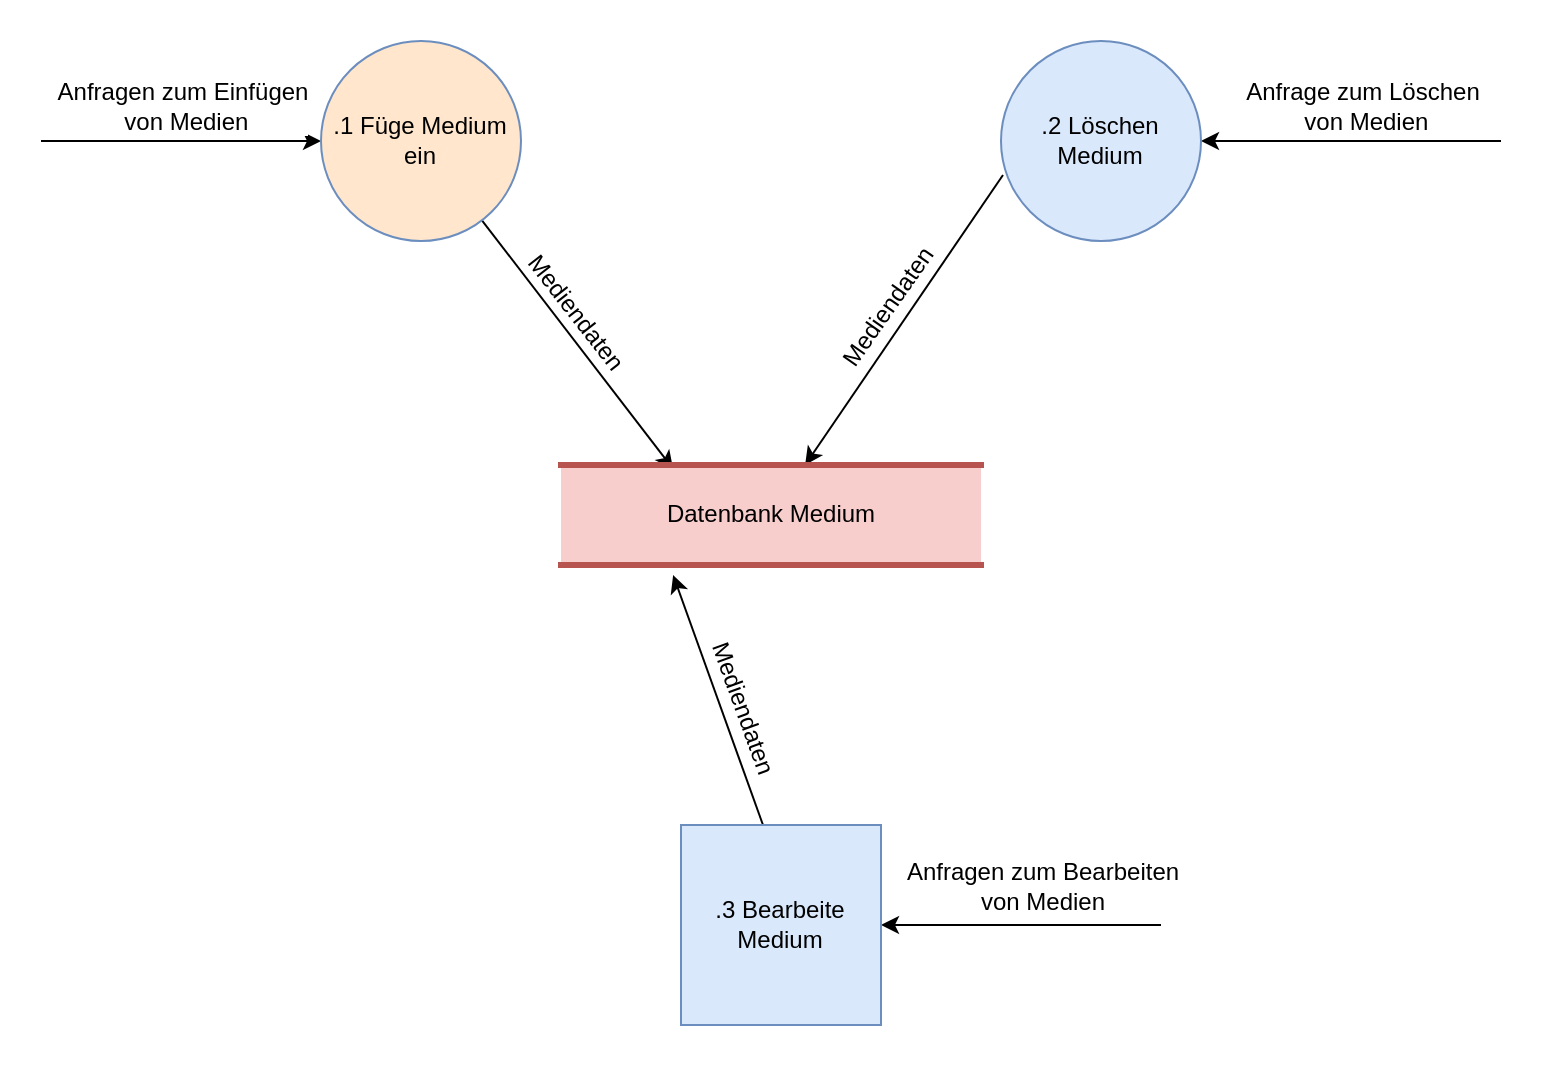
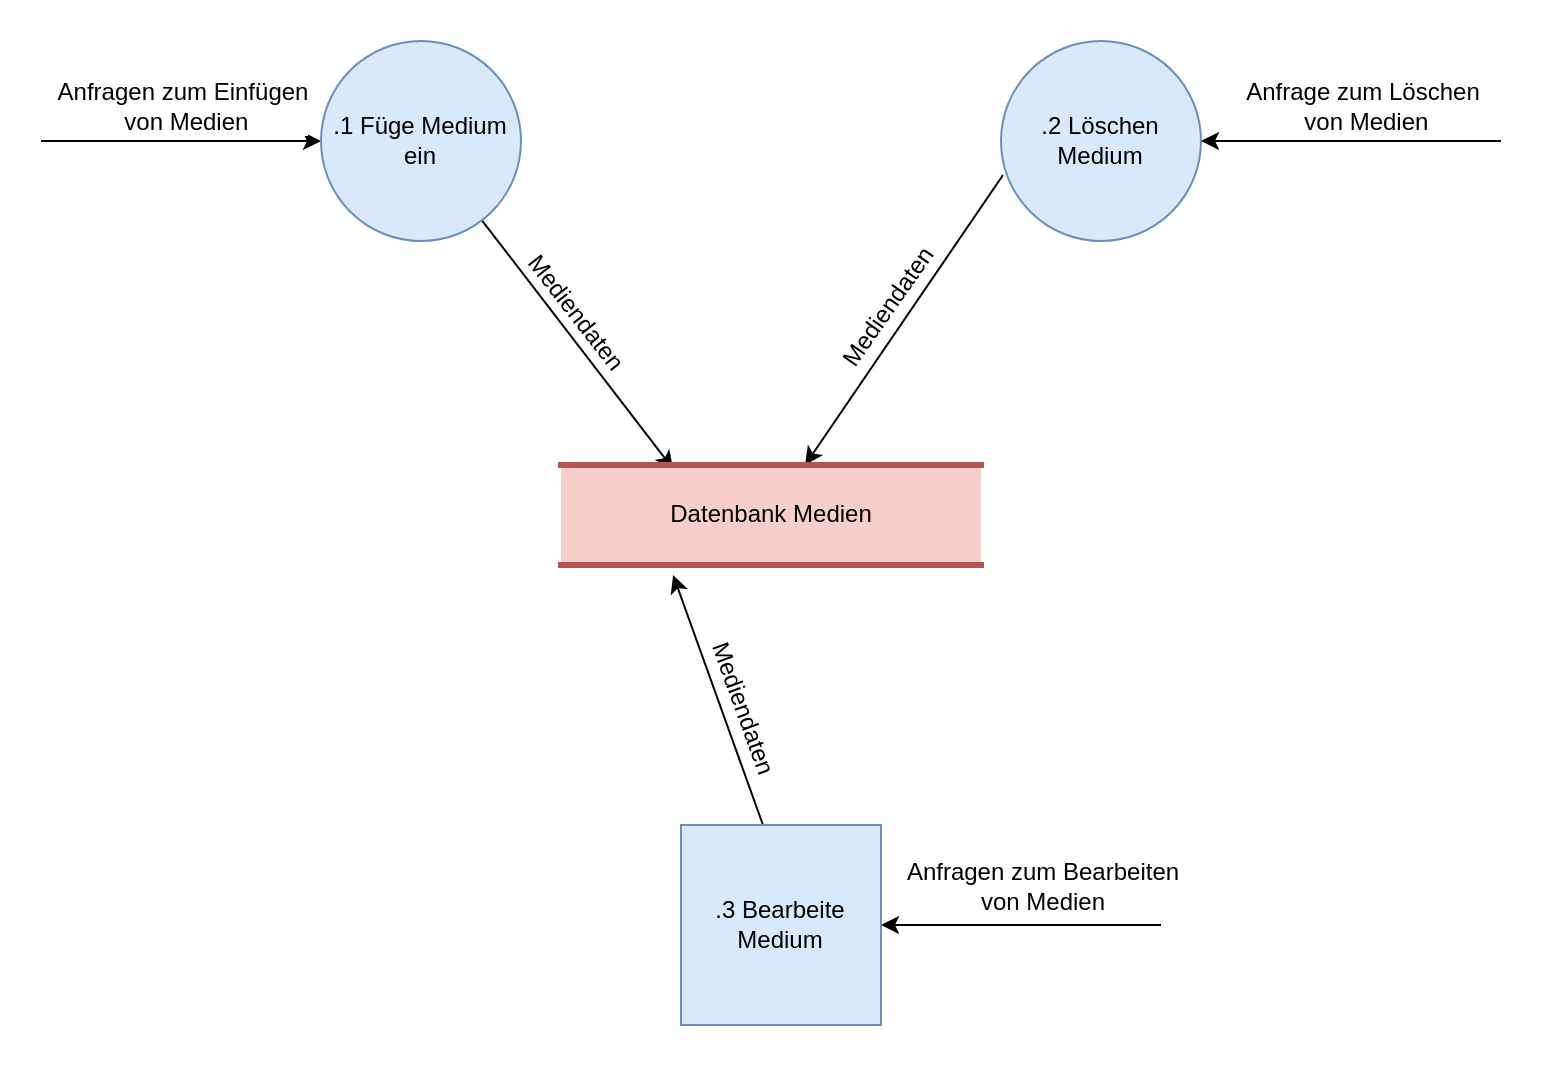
node ".1 Füge Medium ein": fillcolor #ffe6cc -> #dae8fc
node "Datenbank Medium": label "Datenbank Medium" -> "Datenbank Medien"
